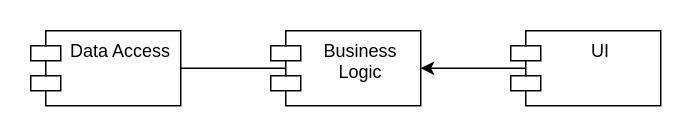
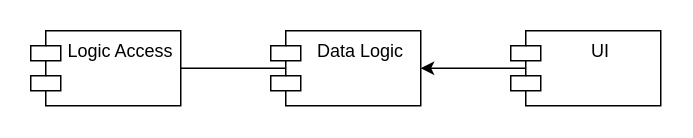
node "Data Access": label "Data Access" -> "Logic Access"
node "Business Logic": label "Business Logic" -> "Data Logic"
